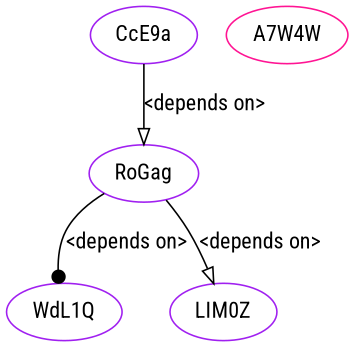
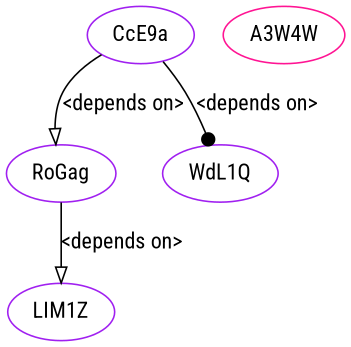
node "A7W4W": label "A7W4W" -> "A3W4W"
edge "RoGag" -> "WdL1Q": now "CcE9a" -> "WdL1Q"
node "LIM0Z": label "LIM0Z" -> "LIM1Z"
